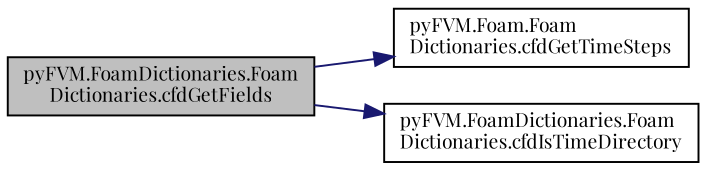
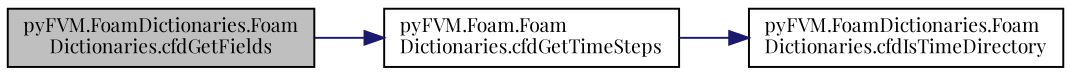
edge "pyFVM.FoamDictionaries.Foam Dictionaries.cfdGetFields" -> "pyFVM.FoamDictionaries.Foam Dictionaries.cfdIsTimeDirectory": now "pyFVM.Foam.Foam Dictionaries.cfdGetTimeSteps" -> "pyFVM.FoamDictionaries.Foam Dictionaries.cfdIsTimeDirectory"
